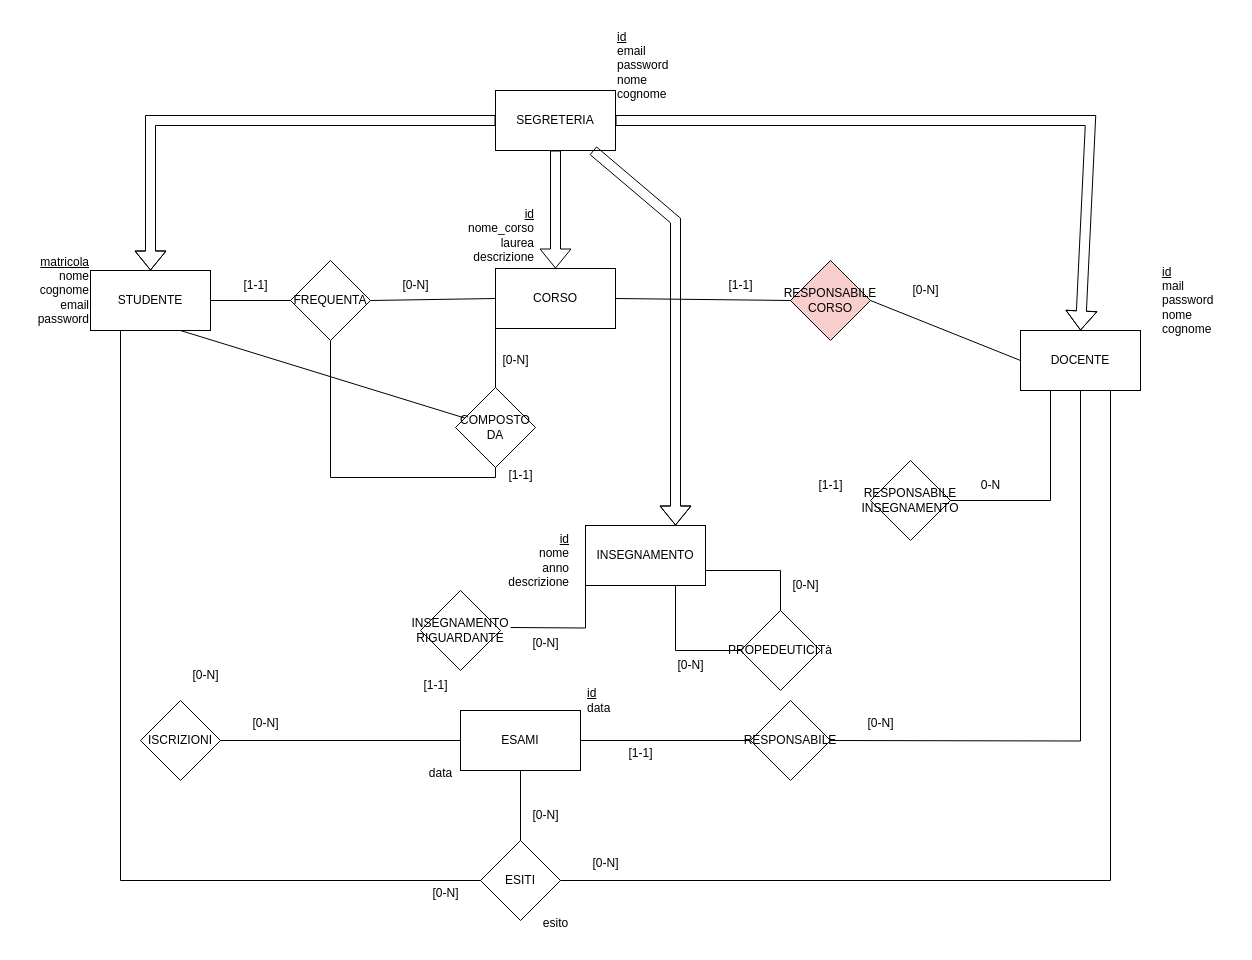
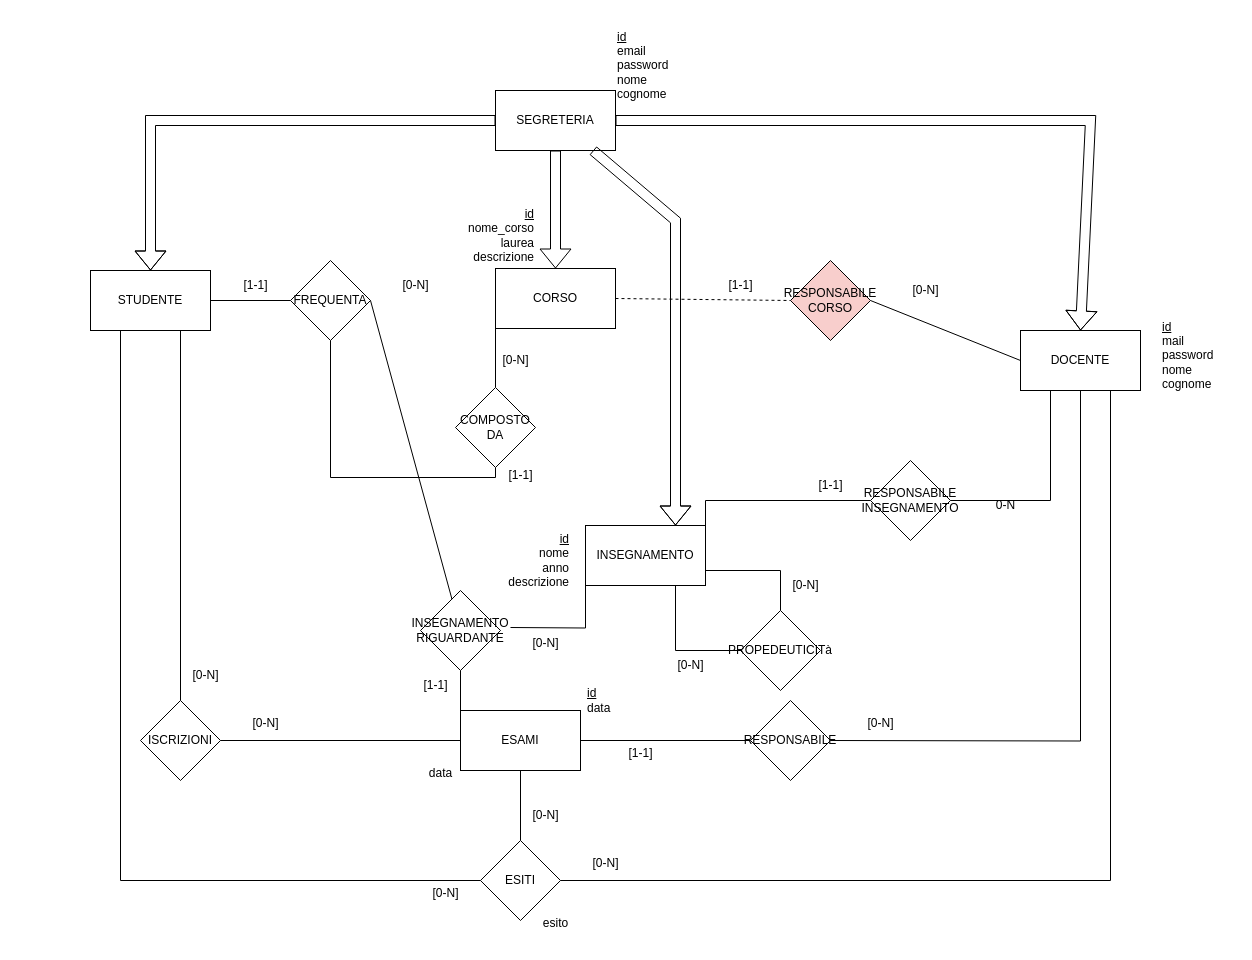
node "matricola nome cognome email password": removed
edge "CORSO" -- "RESPONSABILE CORSO": style solid -> dashed
edge "CORSO" -- "FREQUENTA": now "INSEGNAMENTO RIGUARDANTE" -- "FREQUENTA"
node "id mail password nome cognome": moved (1196, 301) -> (1196, 356)
edge "STUDENTE" -- "COMPOSTO DA": now "STUDENTE" -- "ISCRIZIONI"
node "0-N": moved (991, 486) -> (1006, 506)
edge "RESPONSABILE INSEGNAMENTO" -- "INSEGNAMENTO": added
edge "INSEGNAMENTO RIGUARDANTE" -- "ESAMI": added
